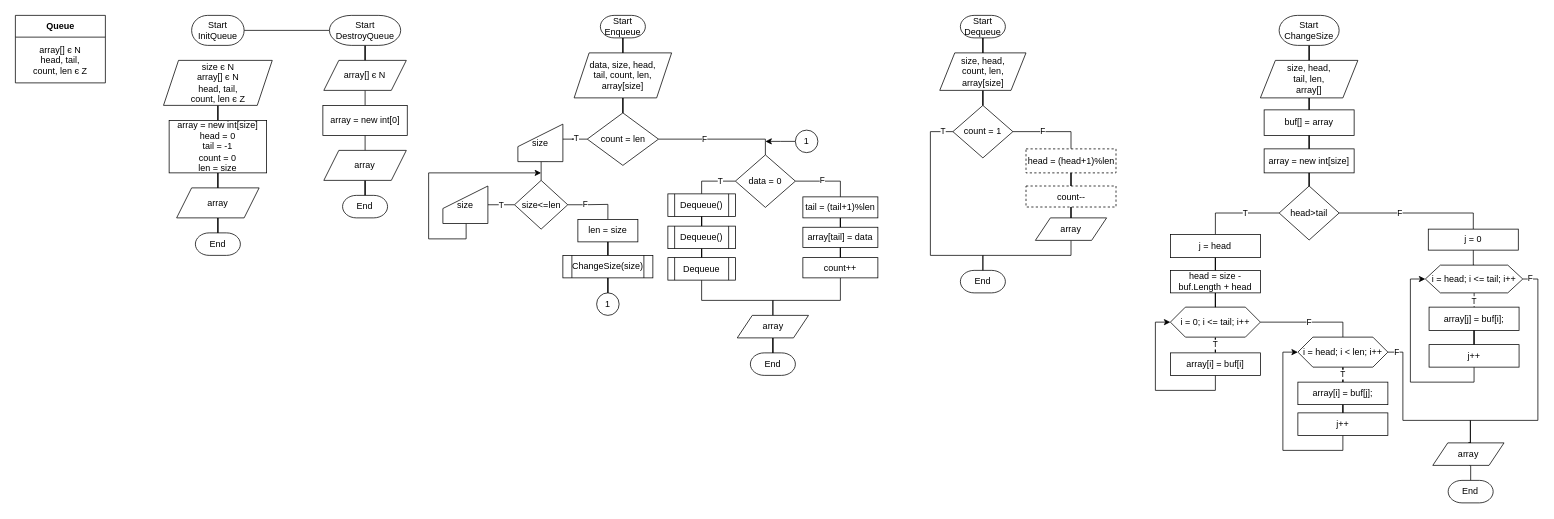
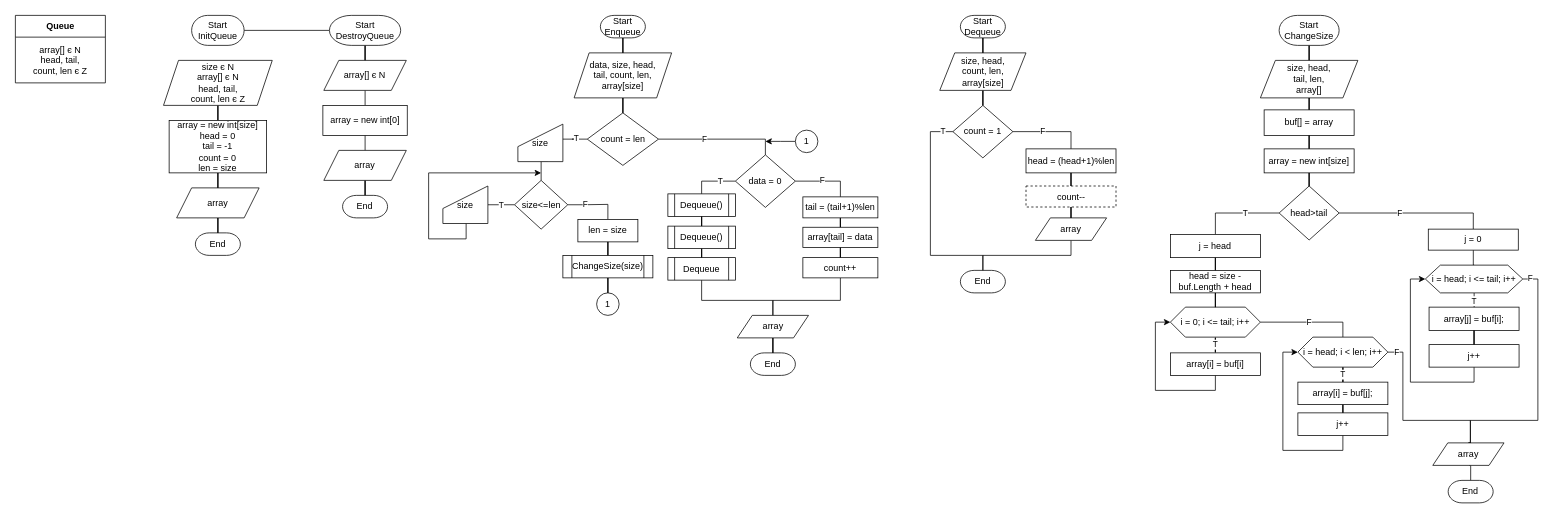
node "head = (head+1)%len": style dashed -> solid
